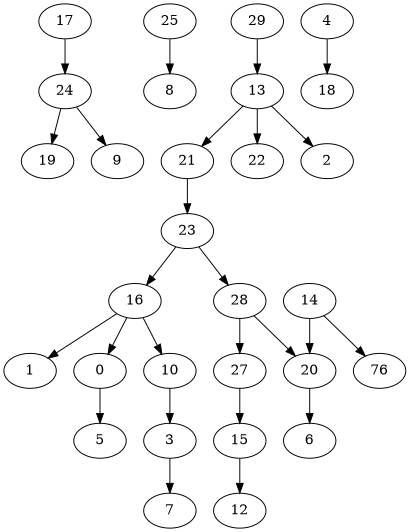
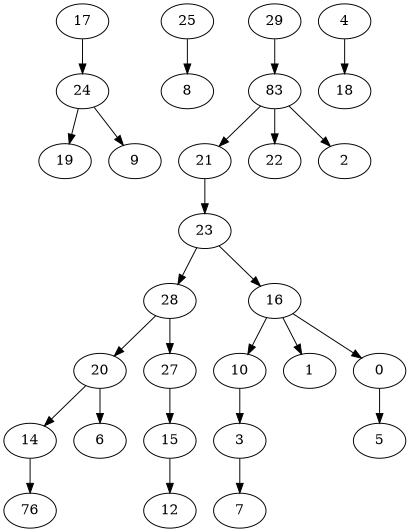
node "13": label "13" -> "83"
edge "14" -> "20": reversed
